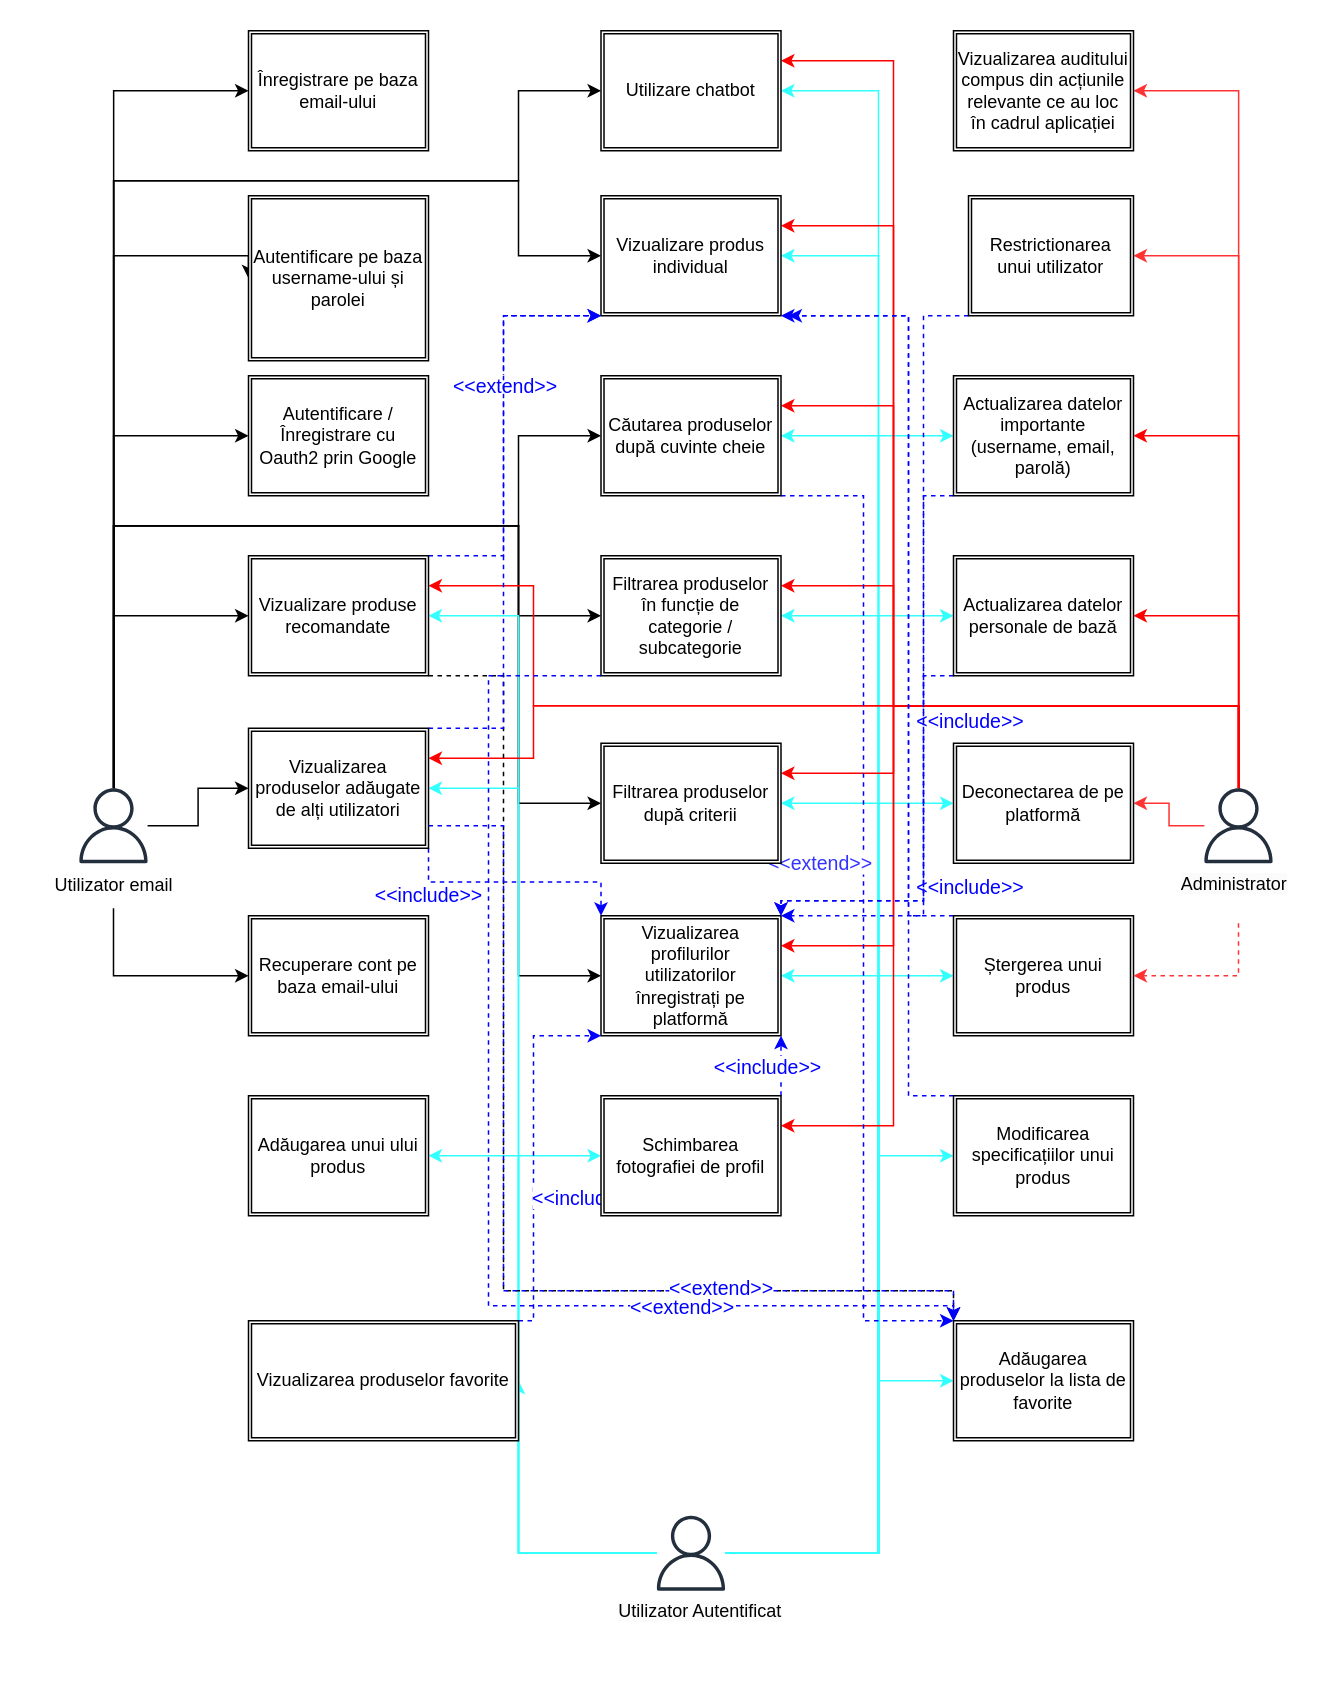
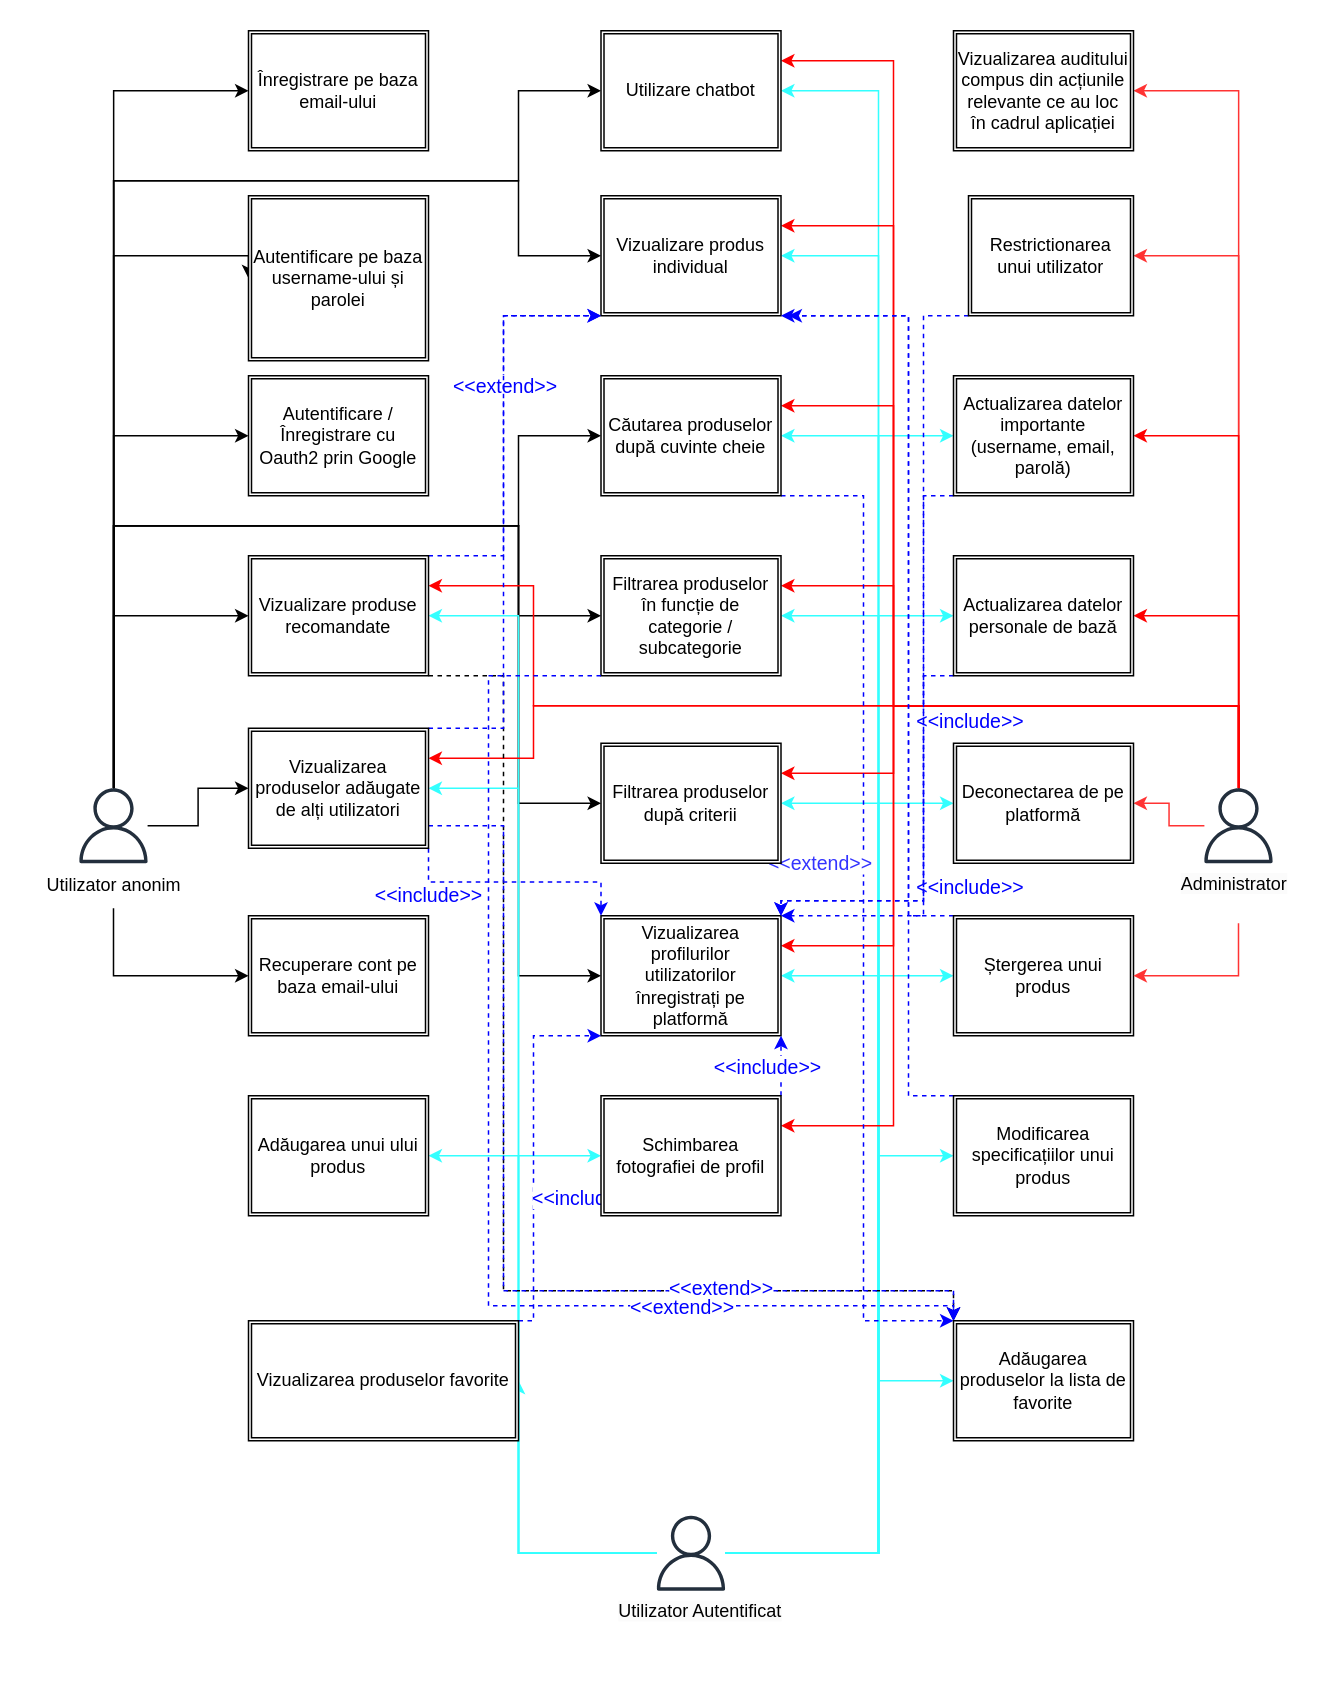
node "Utilizator email": label "Utilizator email" -> "Utilizator anonim"
edge "Administrator" -> "Ștergerea unui produs": style dashed -> solid
